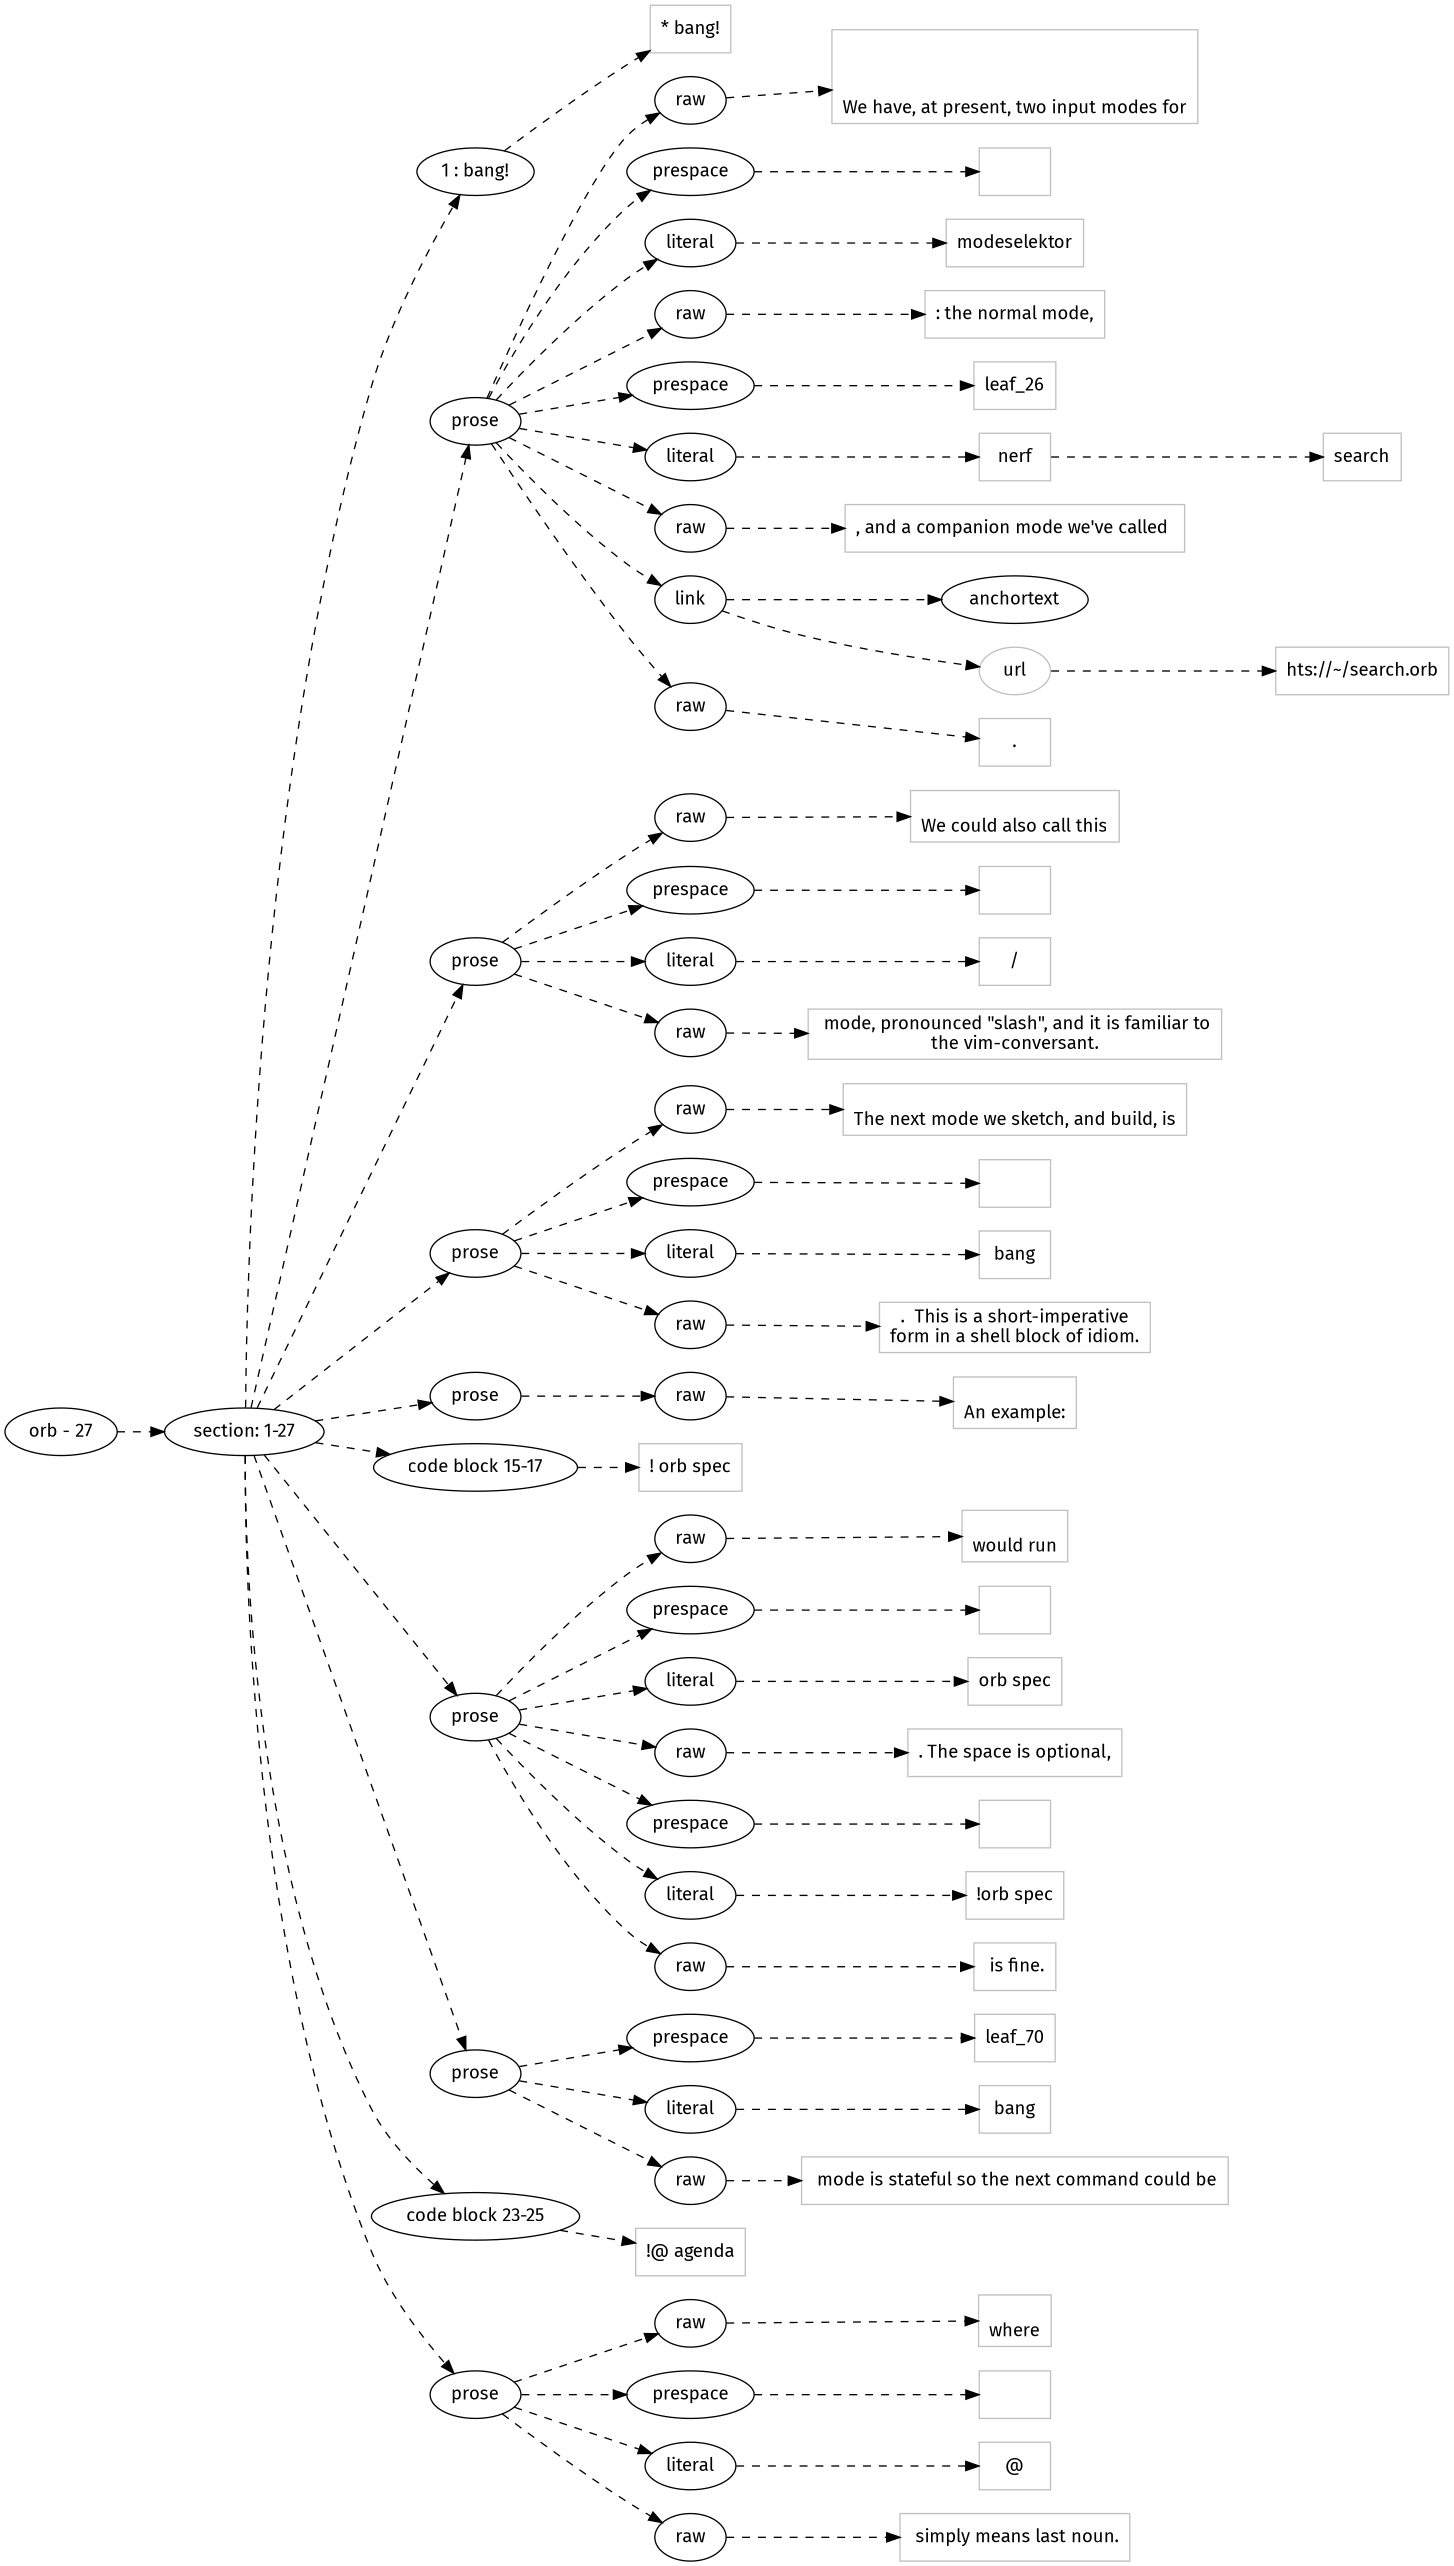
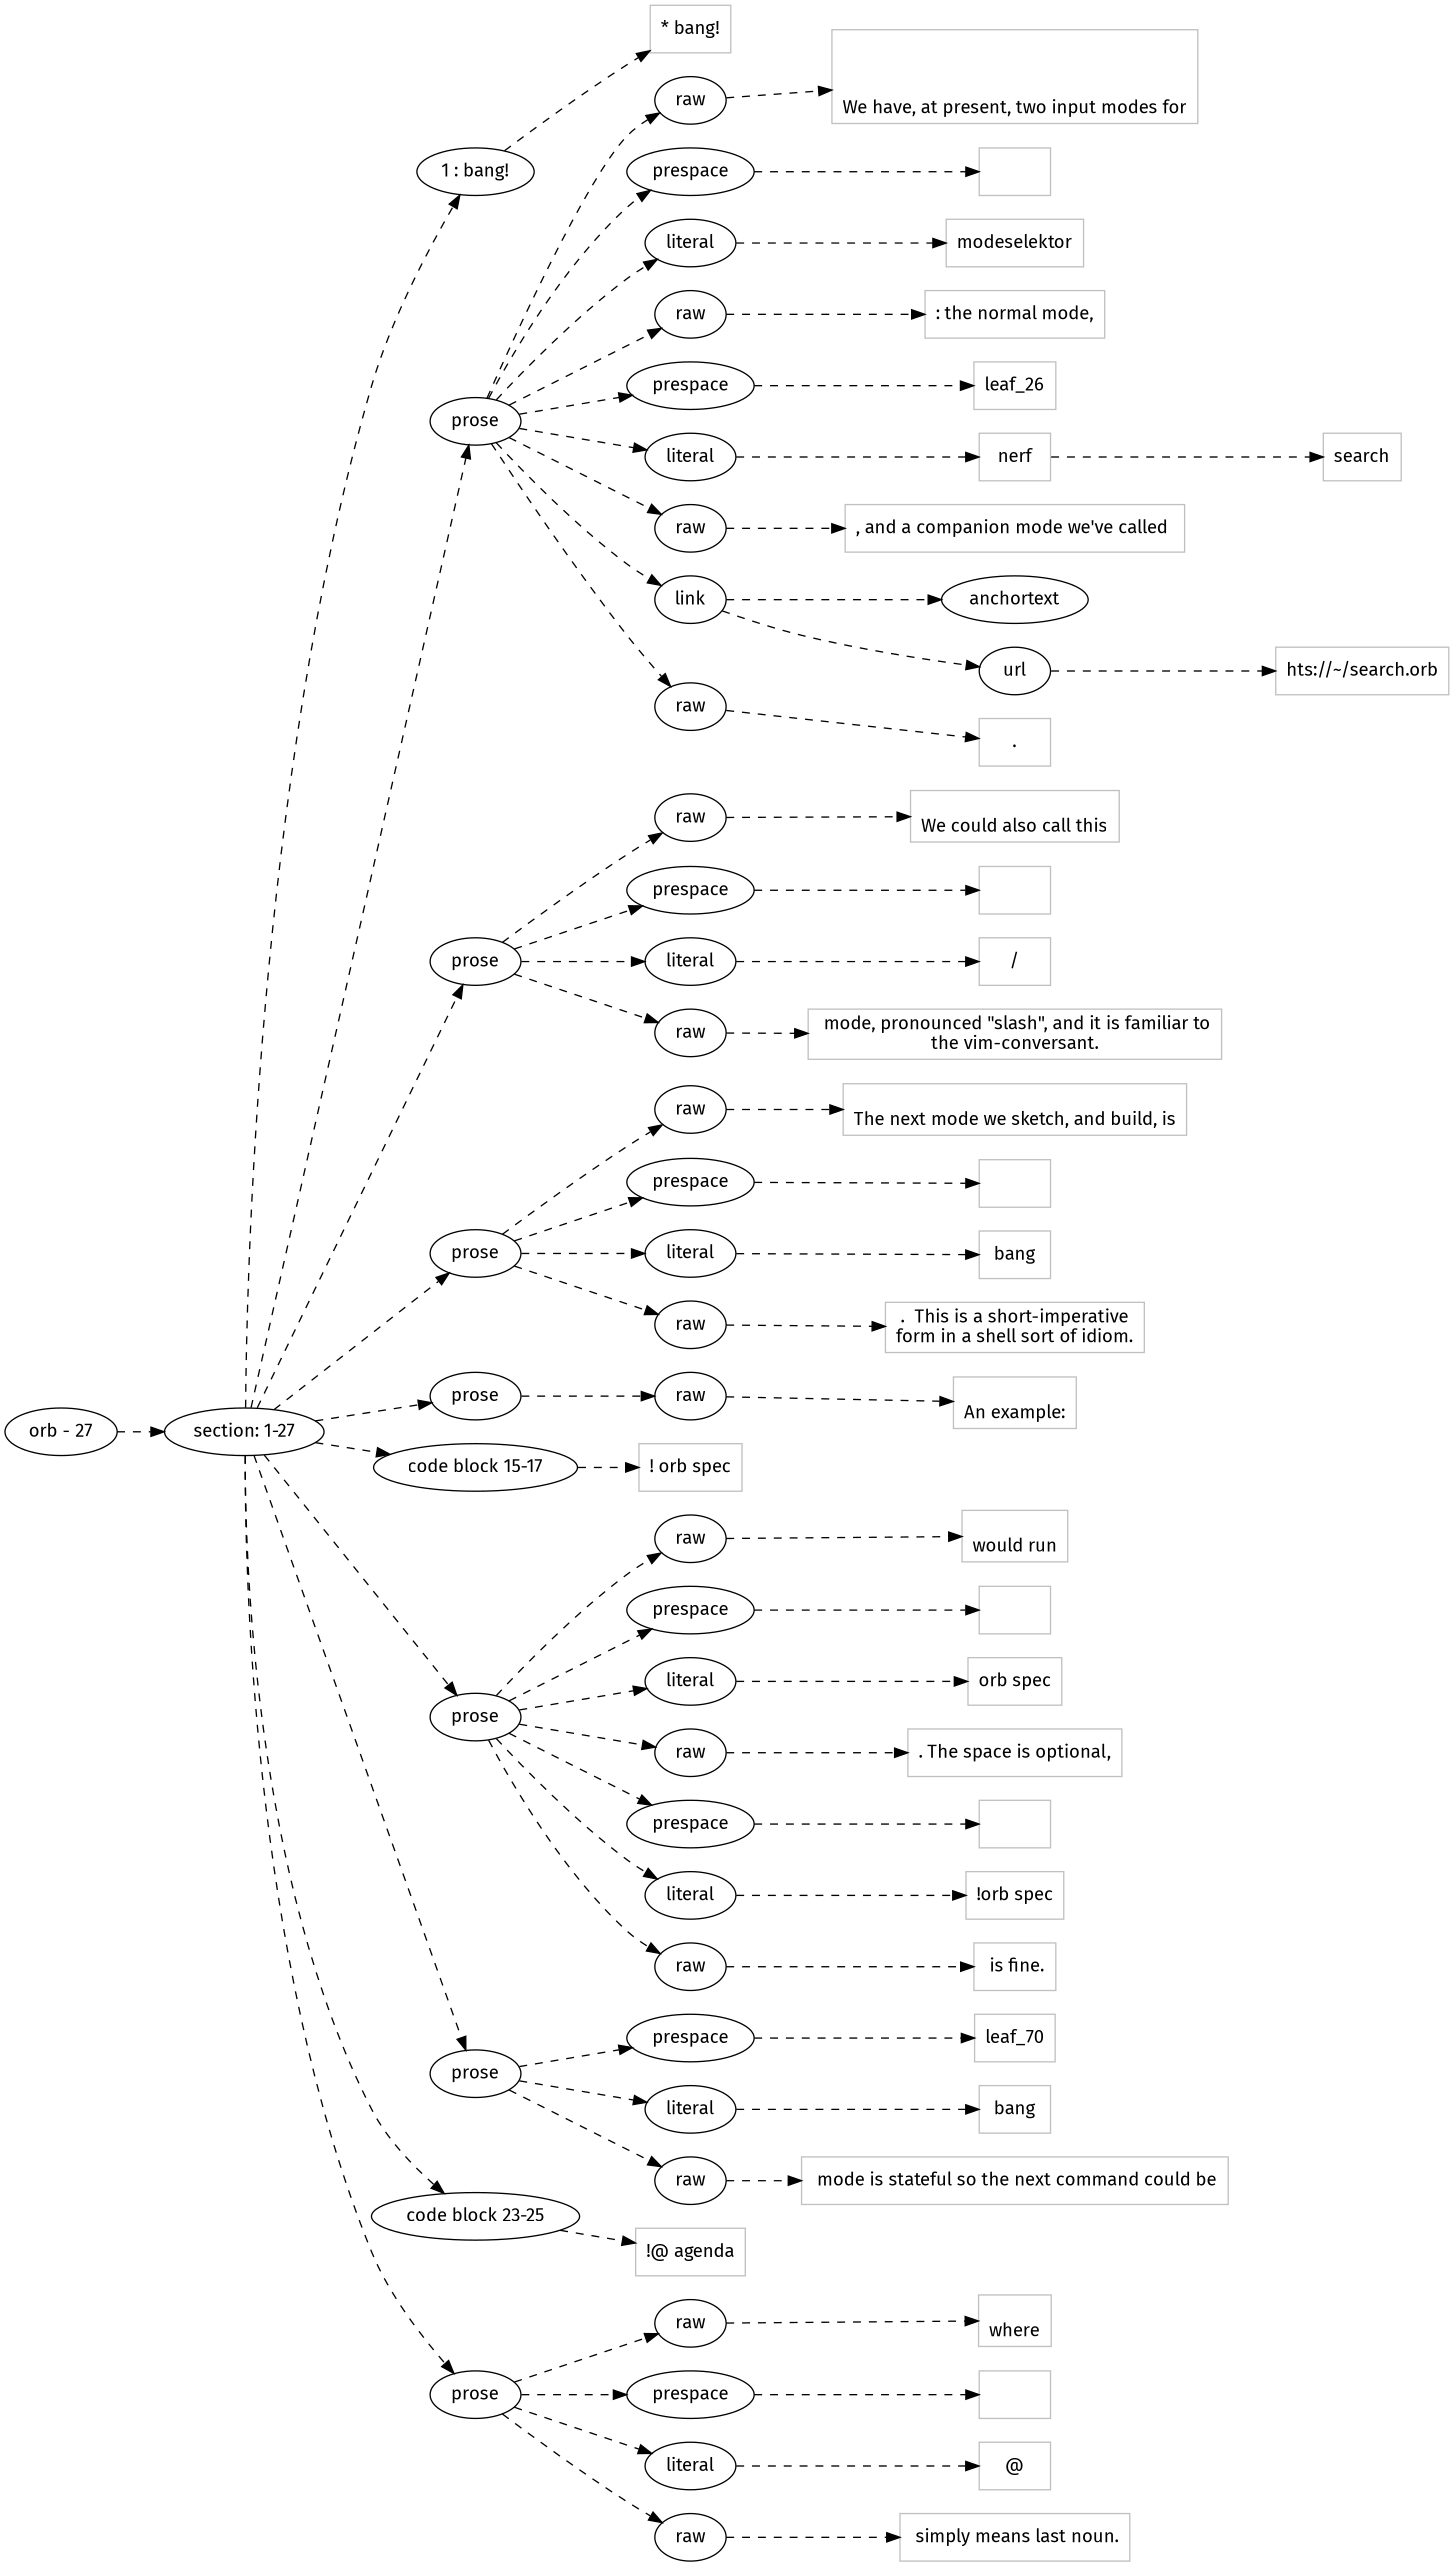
node "url": color Gray -> black
node ".  This is a short-imperative form in a shell block of idiom.": label ".  This is a short-imperative form in a shell block of idiom." -> ".  This is a short-imperative form in a shell sort of idiom."
